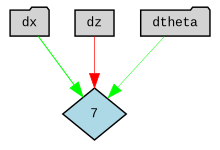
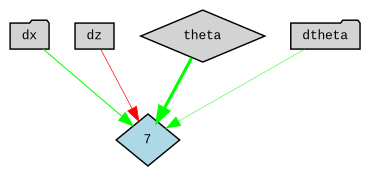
node "theta": added
